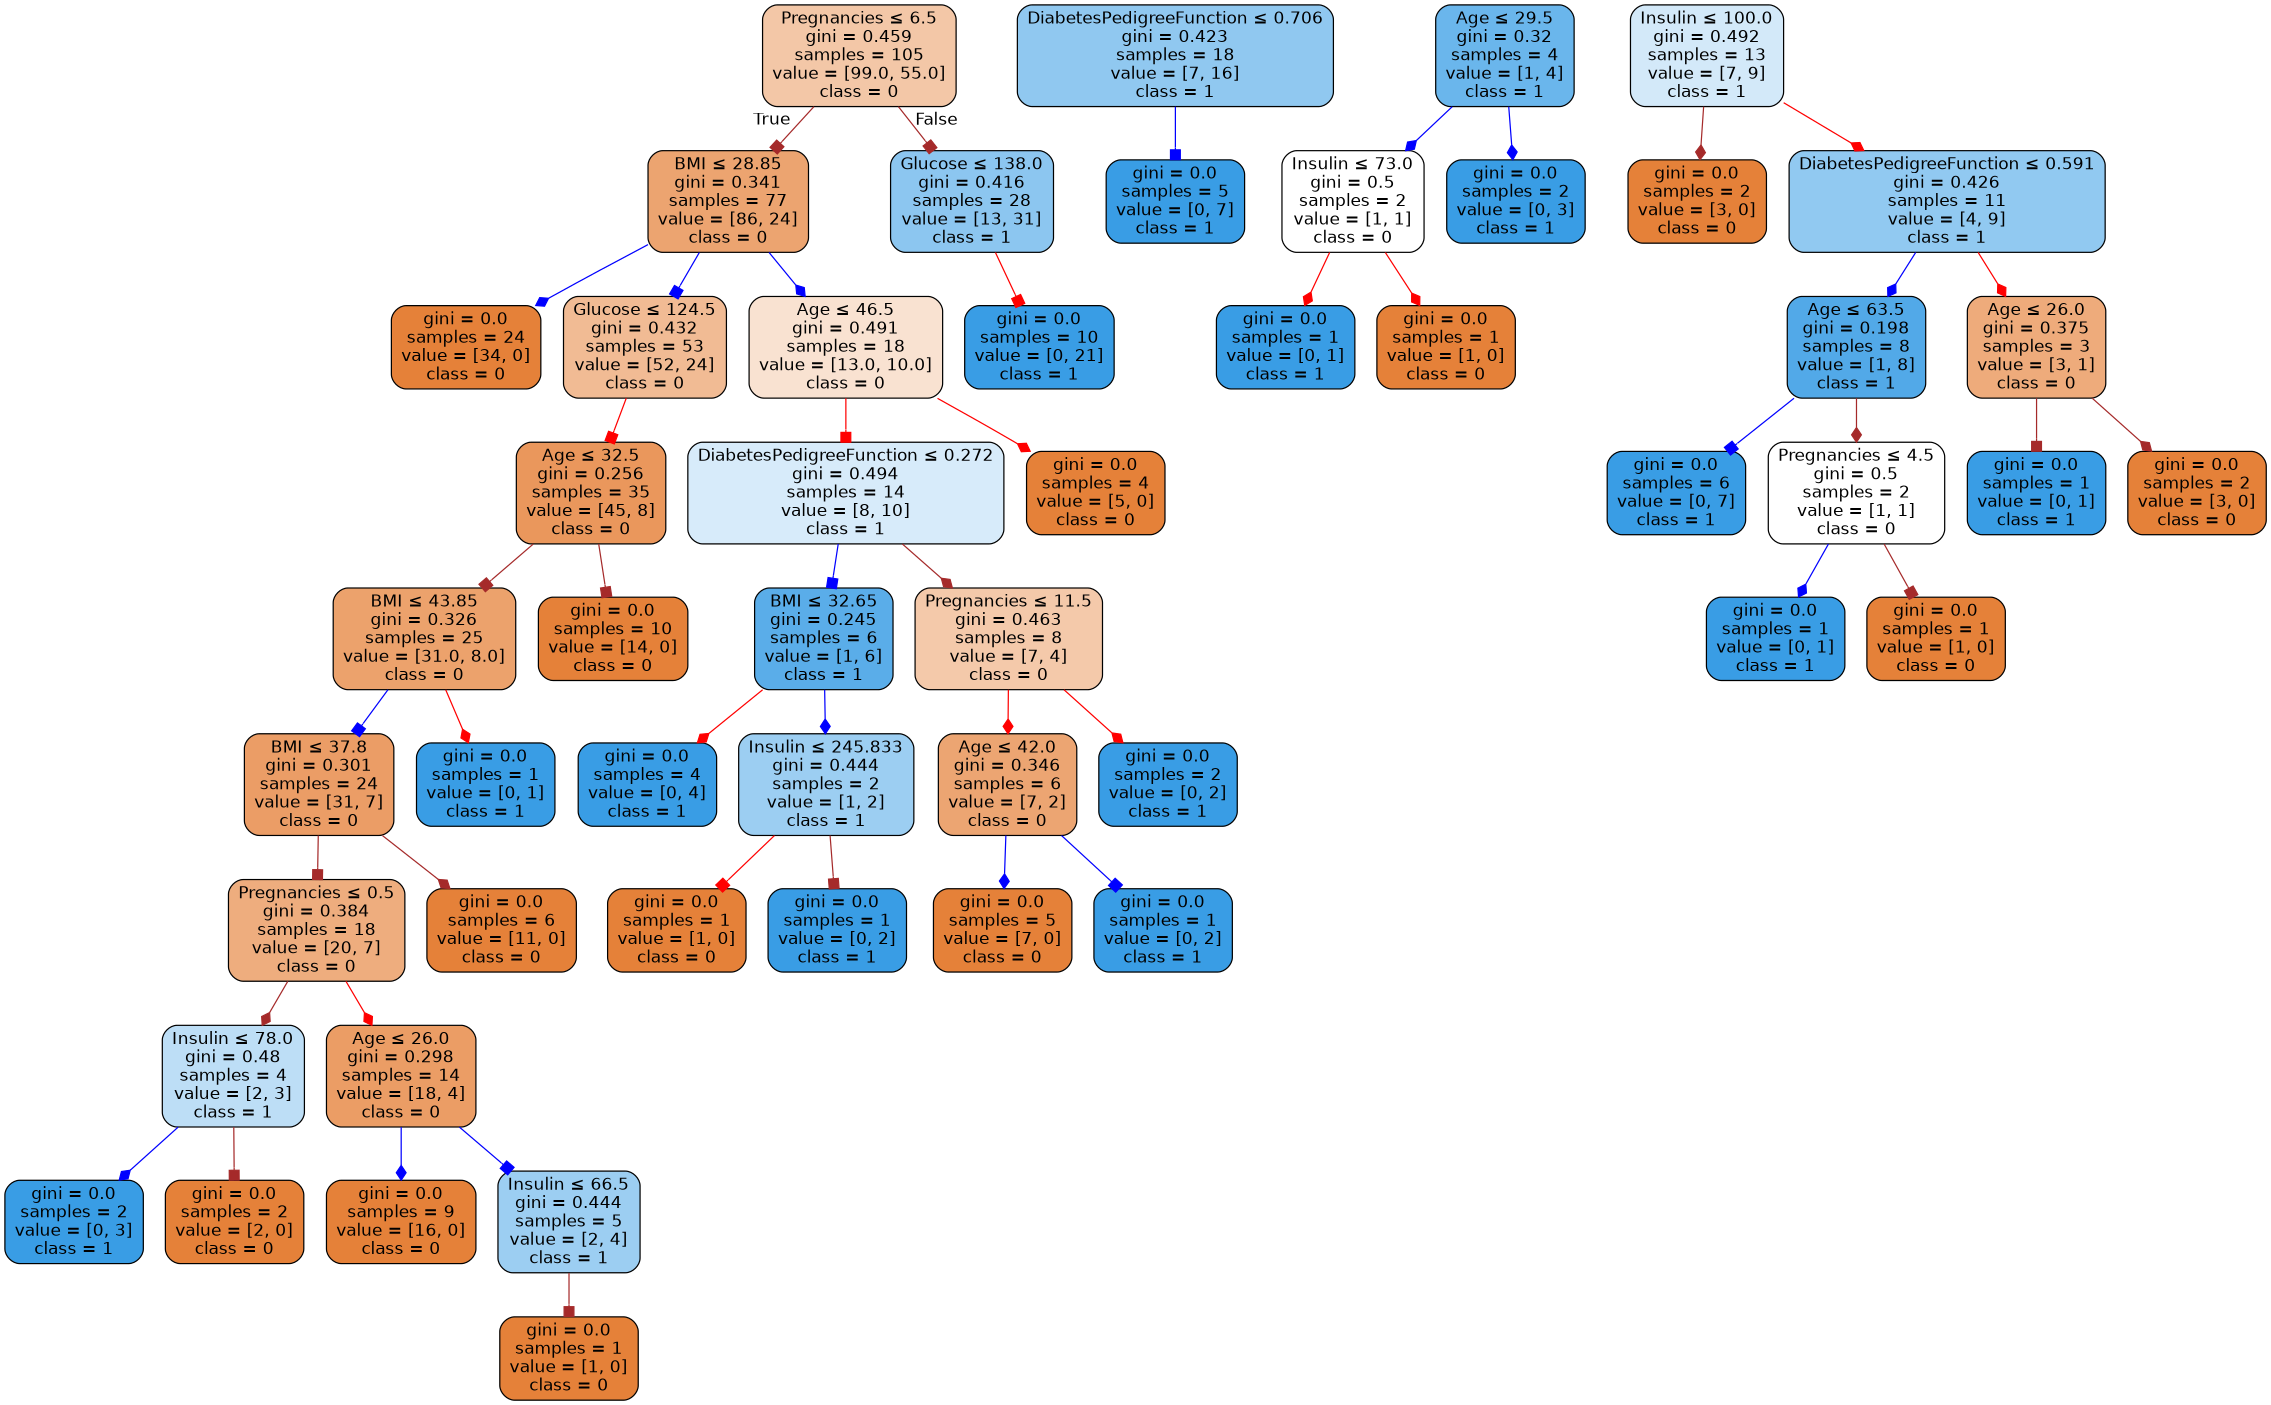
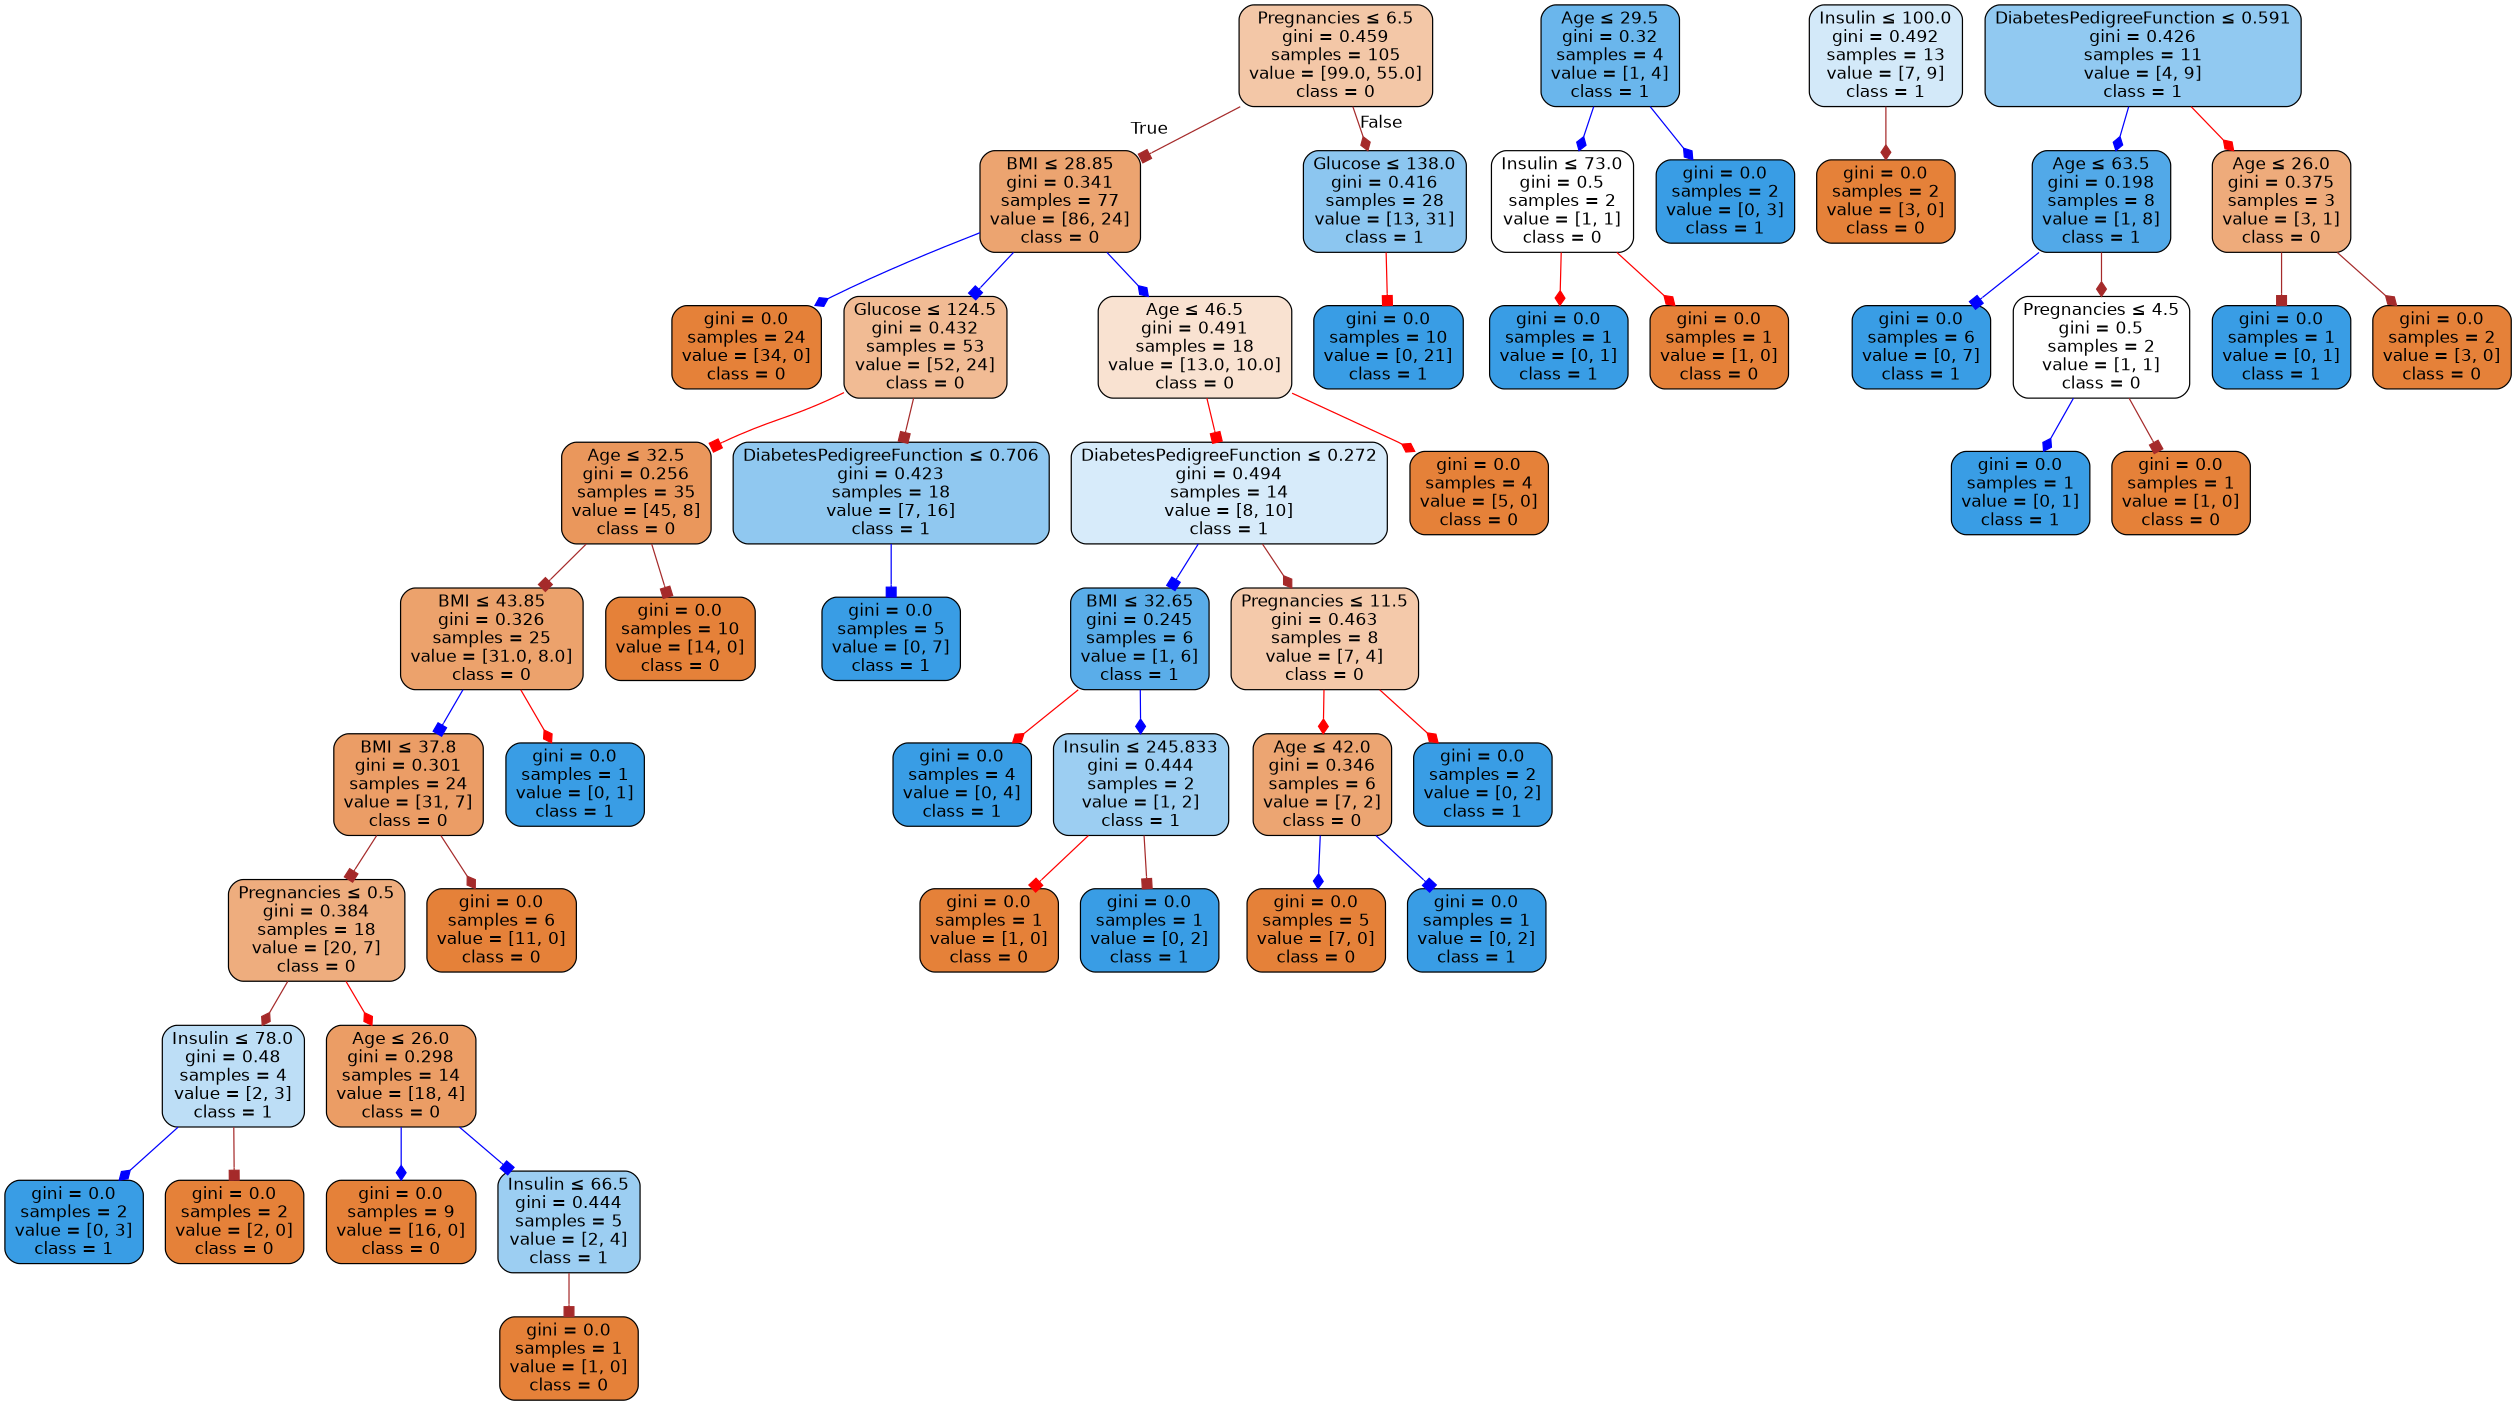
edge "Insulin ≤ 100.0" -> "DiabetesPedigreeFunction ≤ 0.591": removed
edge "Pregnancies ≤ 6.5" -> "Glucose ≤ 138.0": arrowhead box -> diamond
edge "Glucose ≤ 124.5" -> "DiabetesPedigreeFunction ≤ 0.706": added
